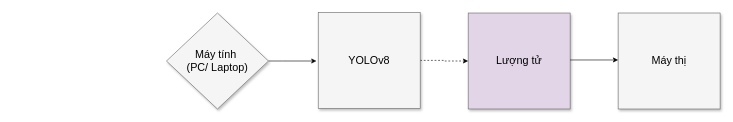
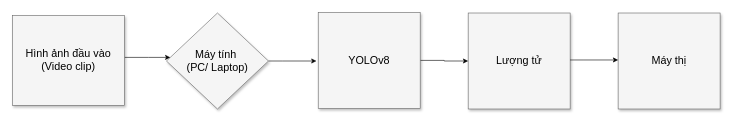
edge "Hình ảnh đầu vào (Video clip)" -> "Máy tính (PC/ Laptop)": added
node "Hình ảnh đầu vào (Video clip)": added
edge "YOLOv8" -> "Lượng tử": style dashed -> solid
node "Lượng tử": fillcolor #e1d5e7 -> #f5f5f5
